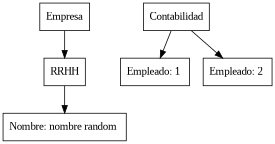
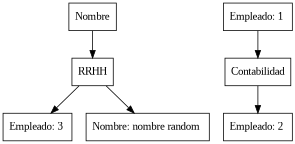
node "Empresa": label "Empresa" -> "Nombre"
edge "Contabilidad" -> "Empleado: 1": reversed
node "Empleado: 3": added
